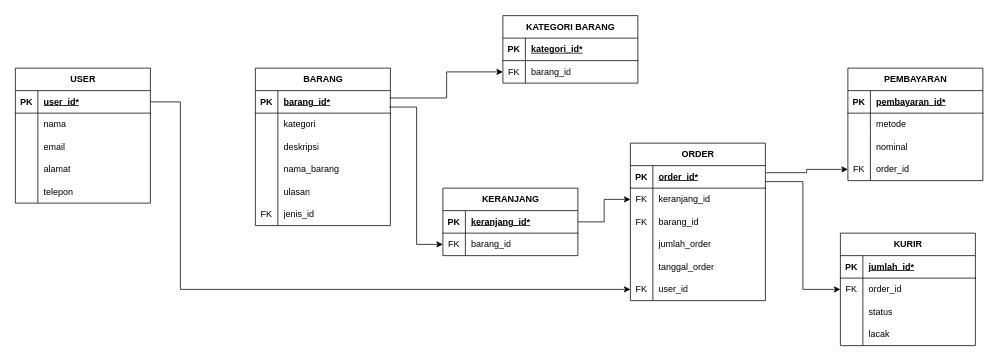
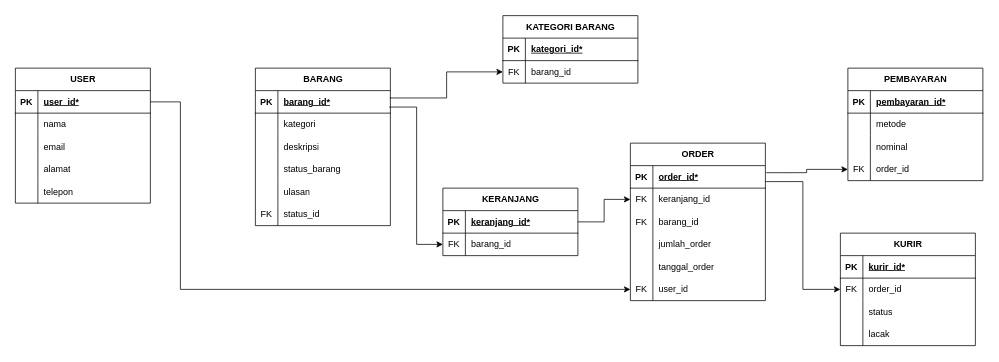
node "nama_barang": label "nama_barang" -> "status_barang"
node "jenis_id": label "jenis_id" -> "status_id"
node "jumlah_id*": label "jumlah_id*" -> "kurir_id*"
